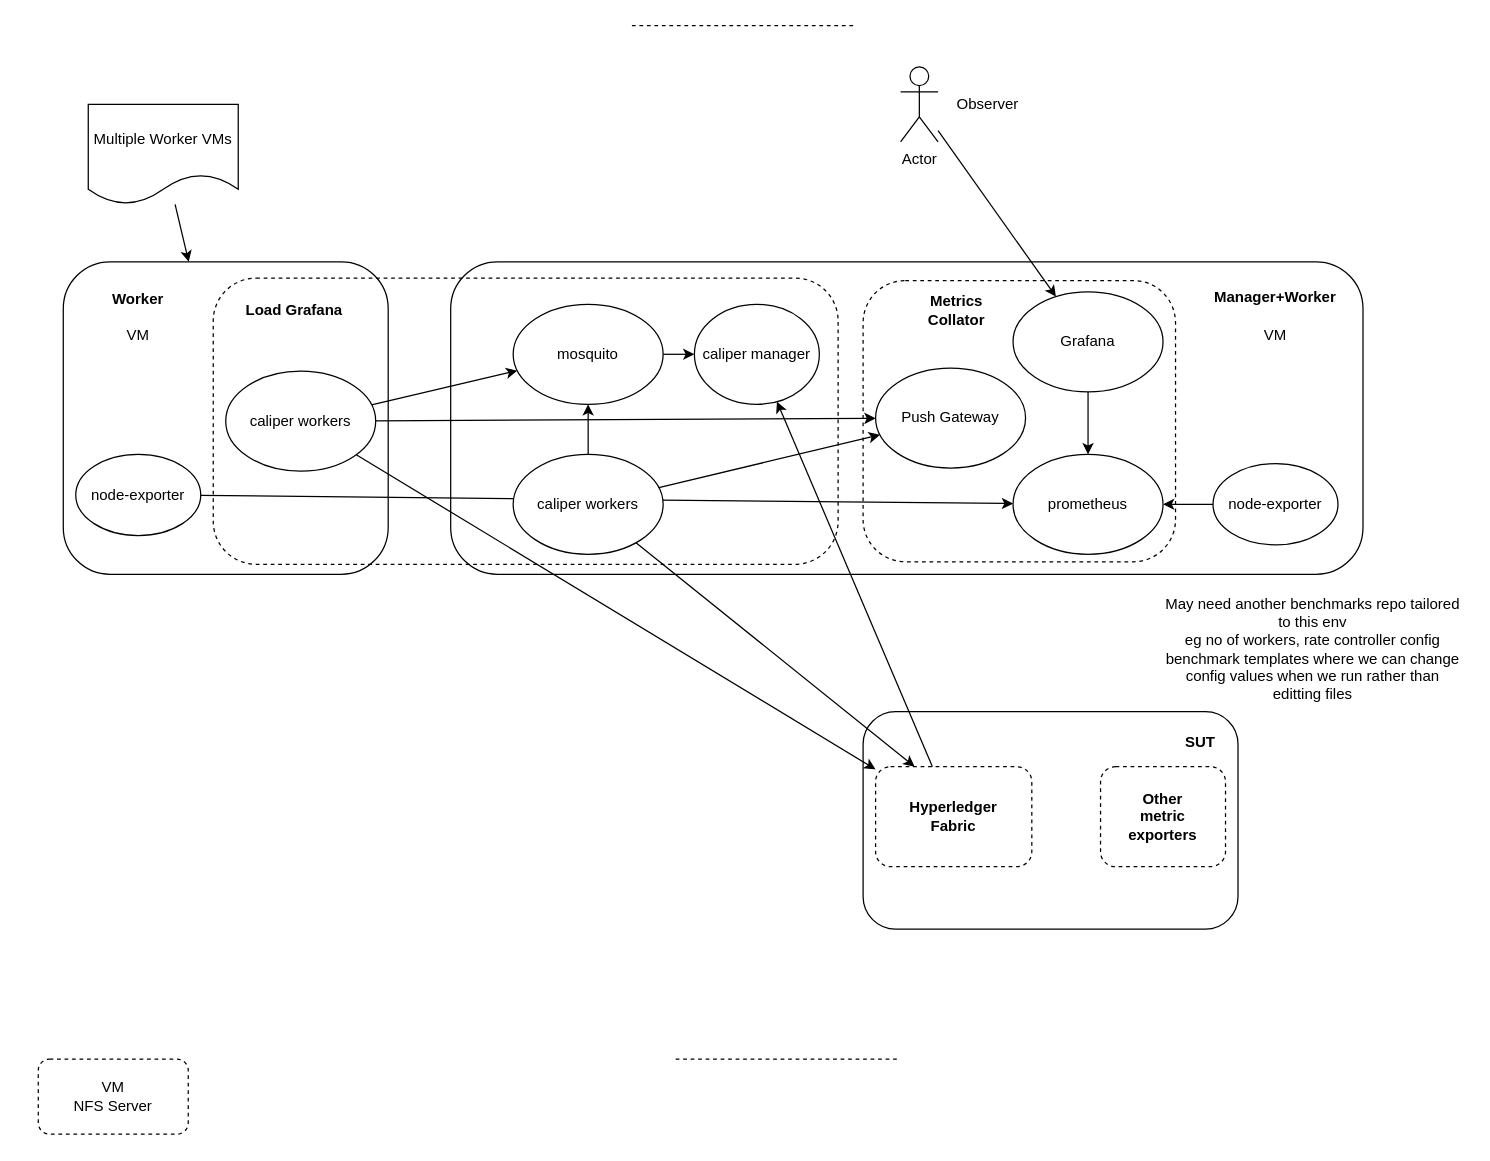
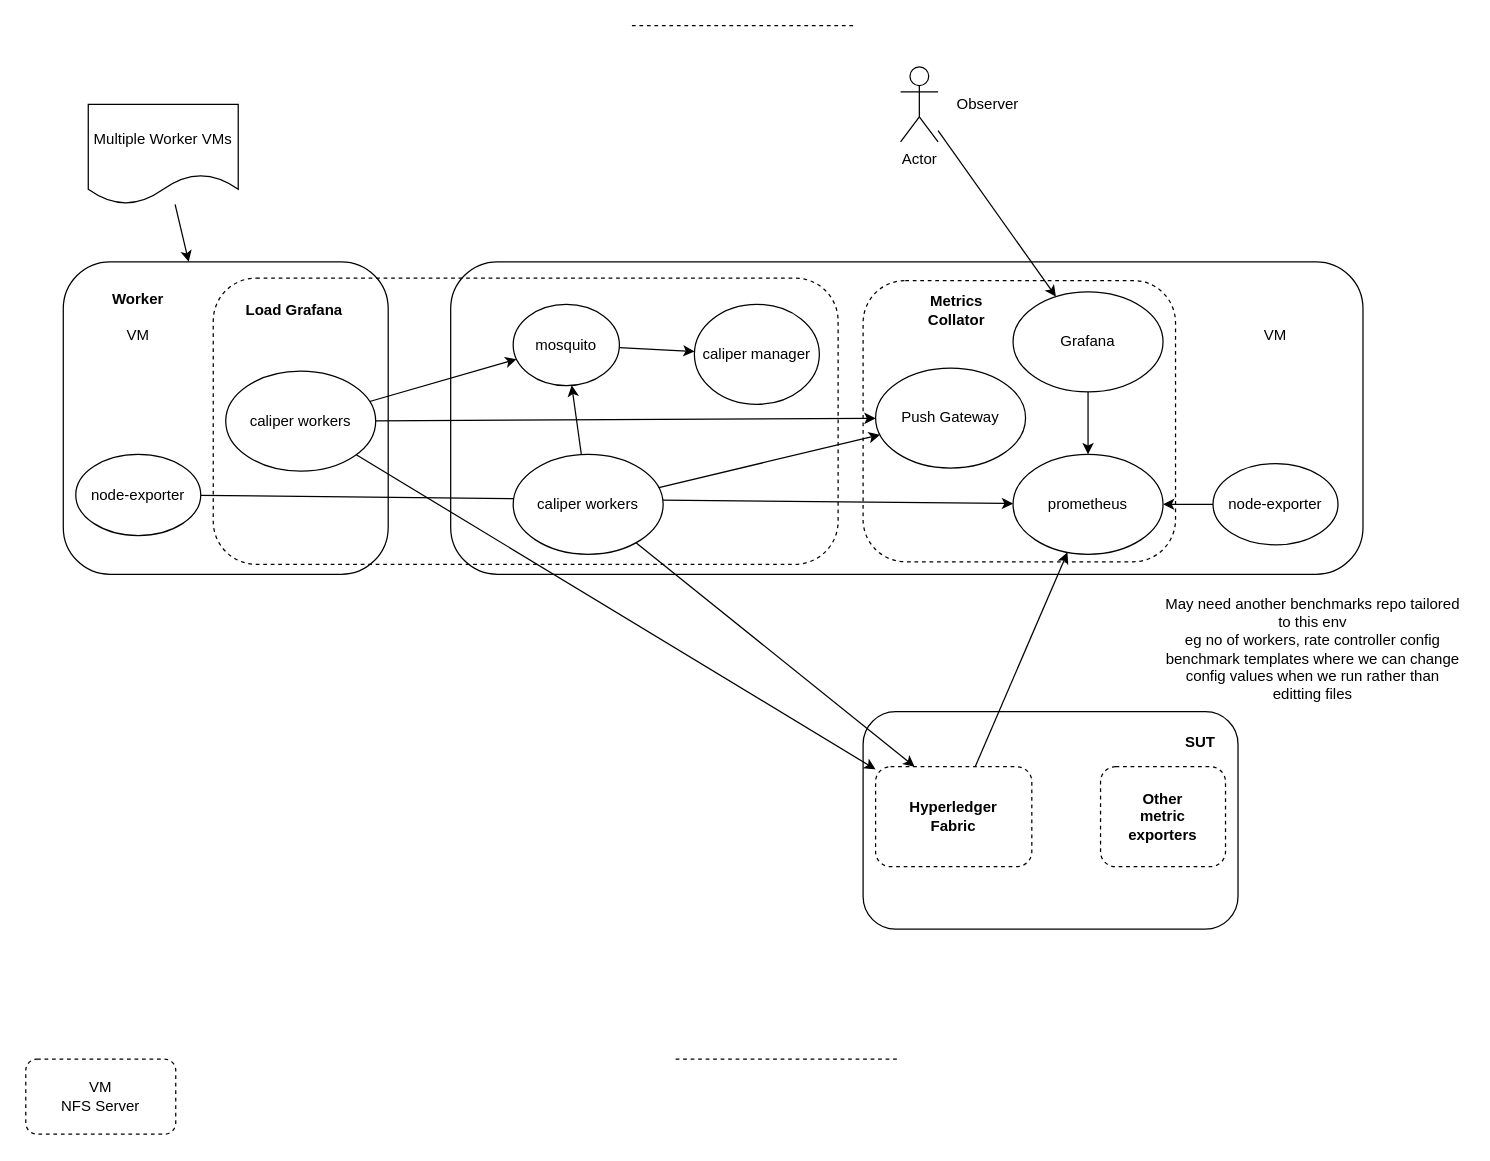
node "Manager+Worker": removed
node "mosquito": size 150x100 -> 106x81
edge "Hyperledger Fabric" -> "caliper manager": now "Hyperledger Fabric" -> "prometheus"
node "VM NFS Server": moved (113, 1097) -> (101, 1097)
